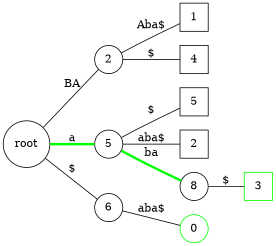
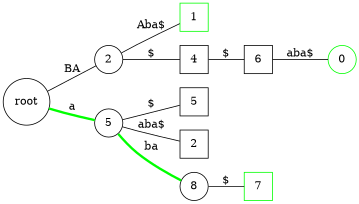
node "1": color black -> green
edge "root" -- "6": now "4" -- "6"
node "3": label "3" -> "7"
node "6": shape circle -> square
